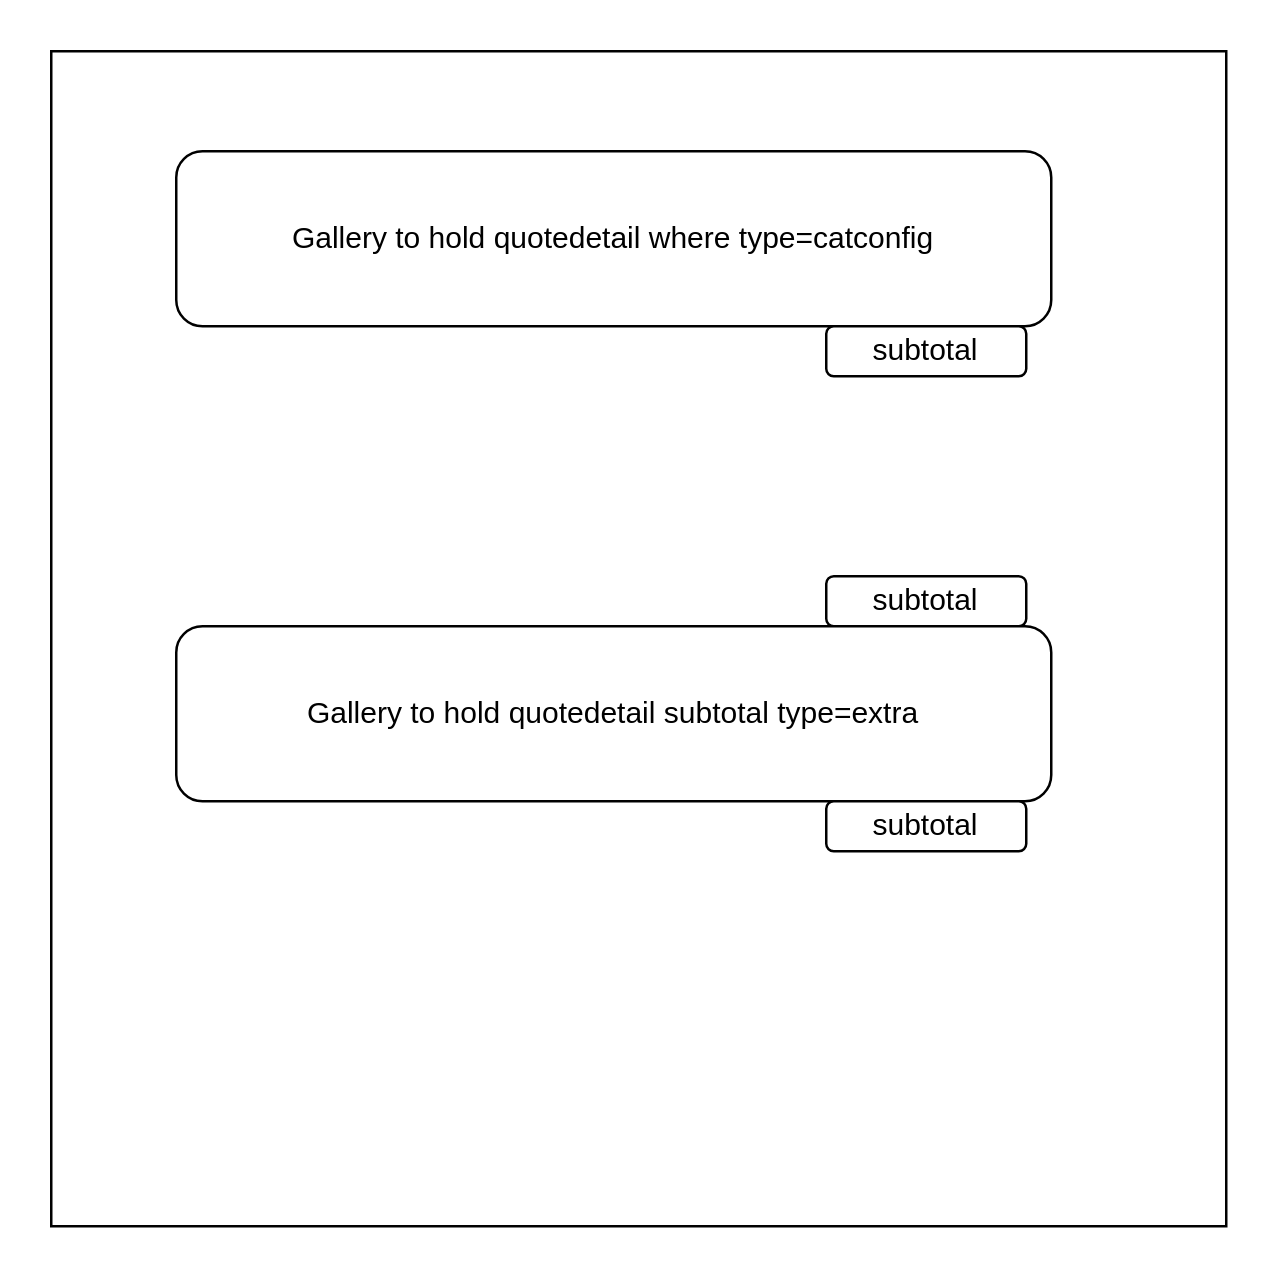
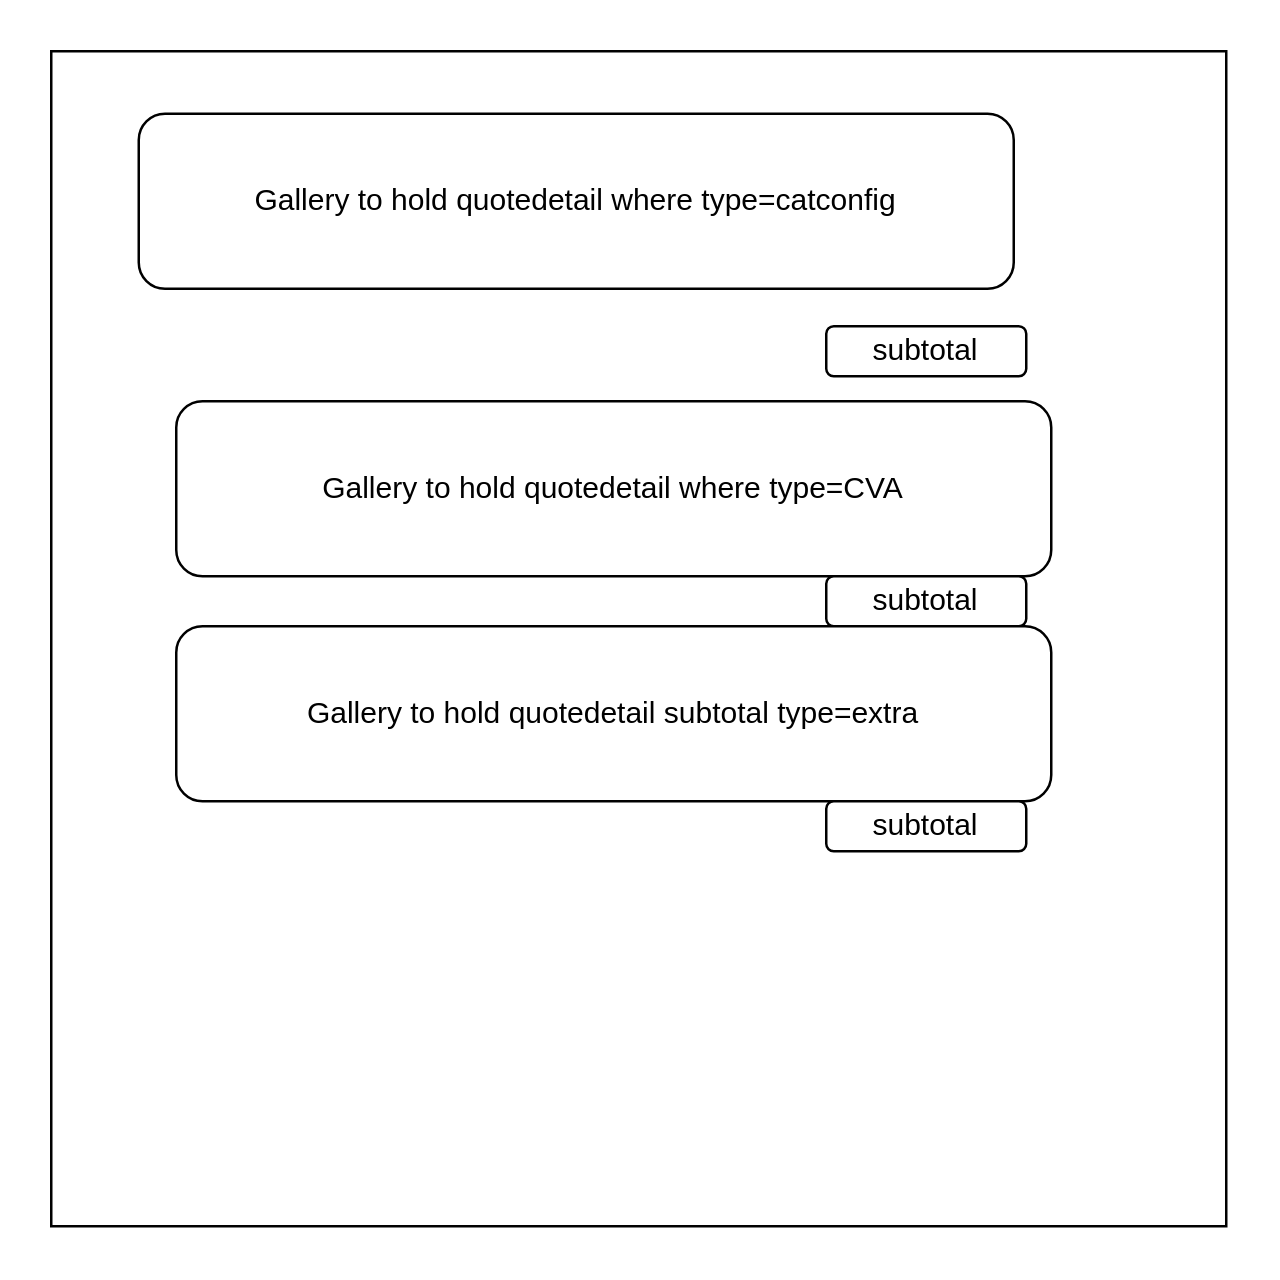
node "Gallery to hold quotedetail where type=catconfig": moved (614, 239) -> (576, 201)
node "Gallery to hold quotedetail where type=CVA": added
